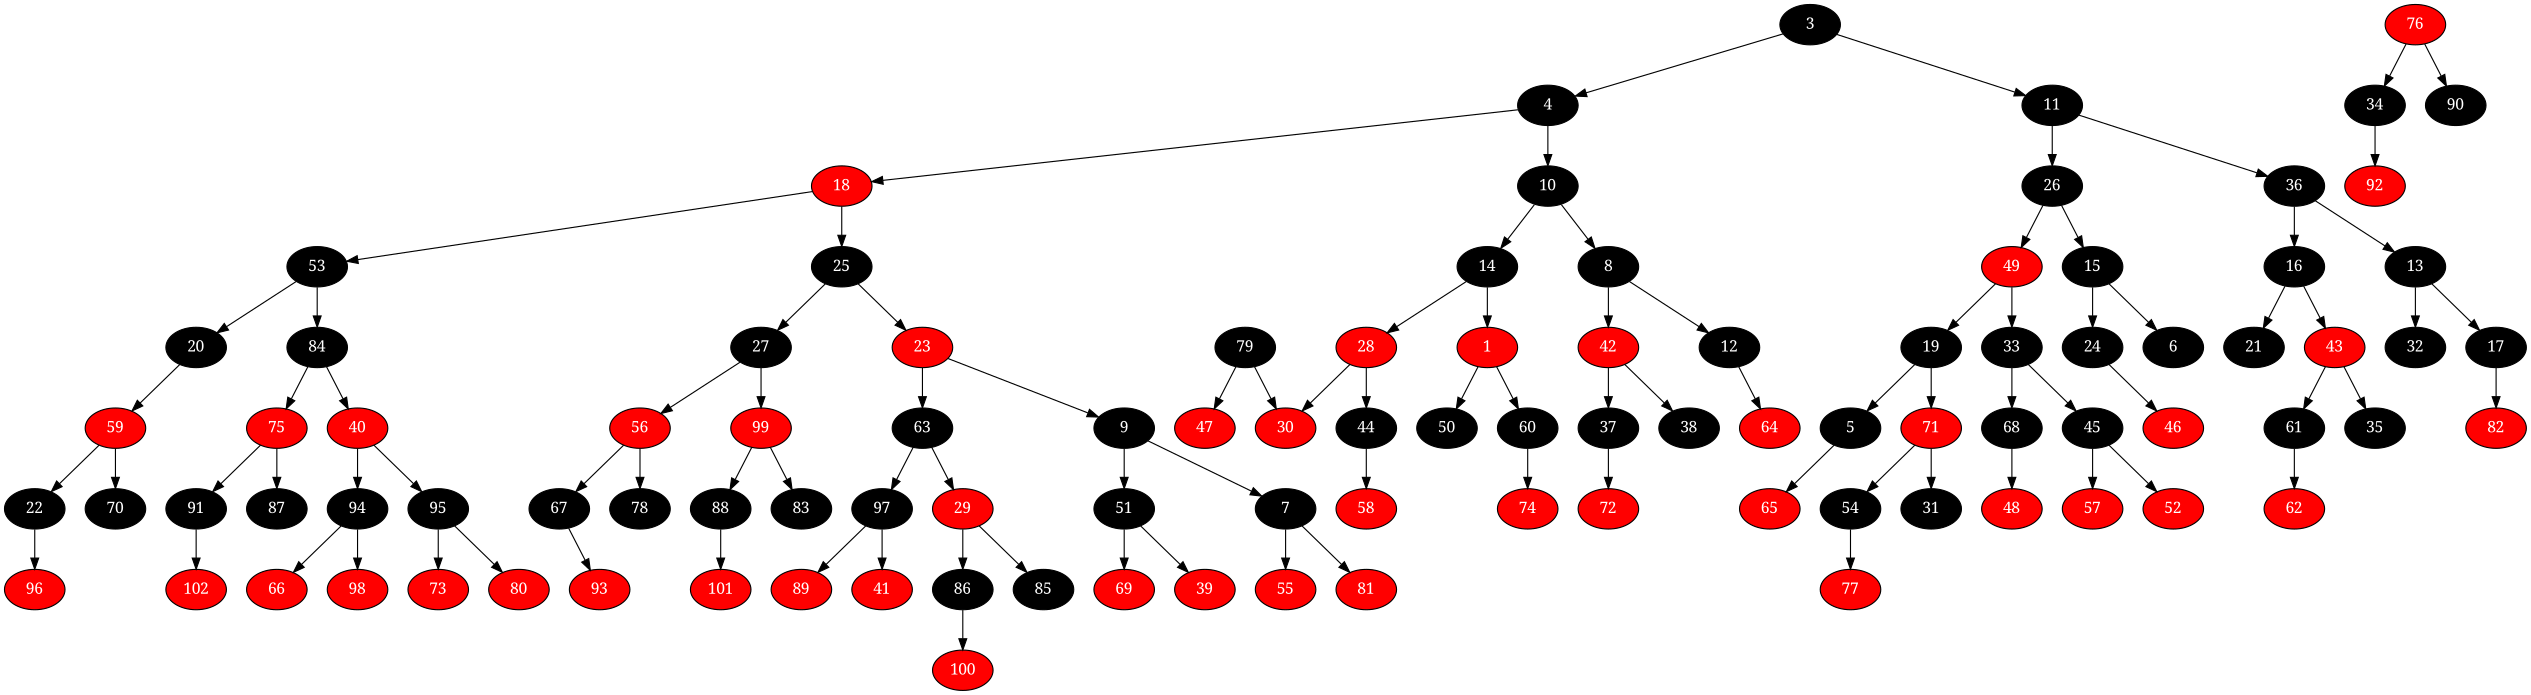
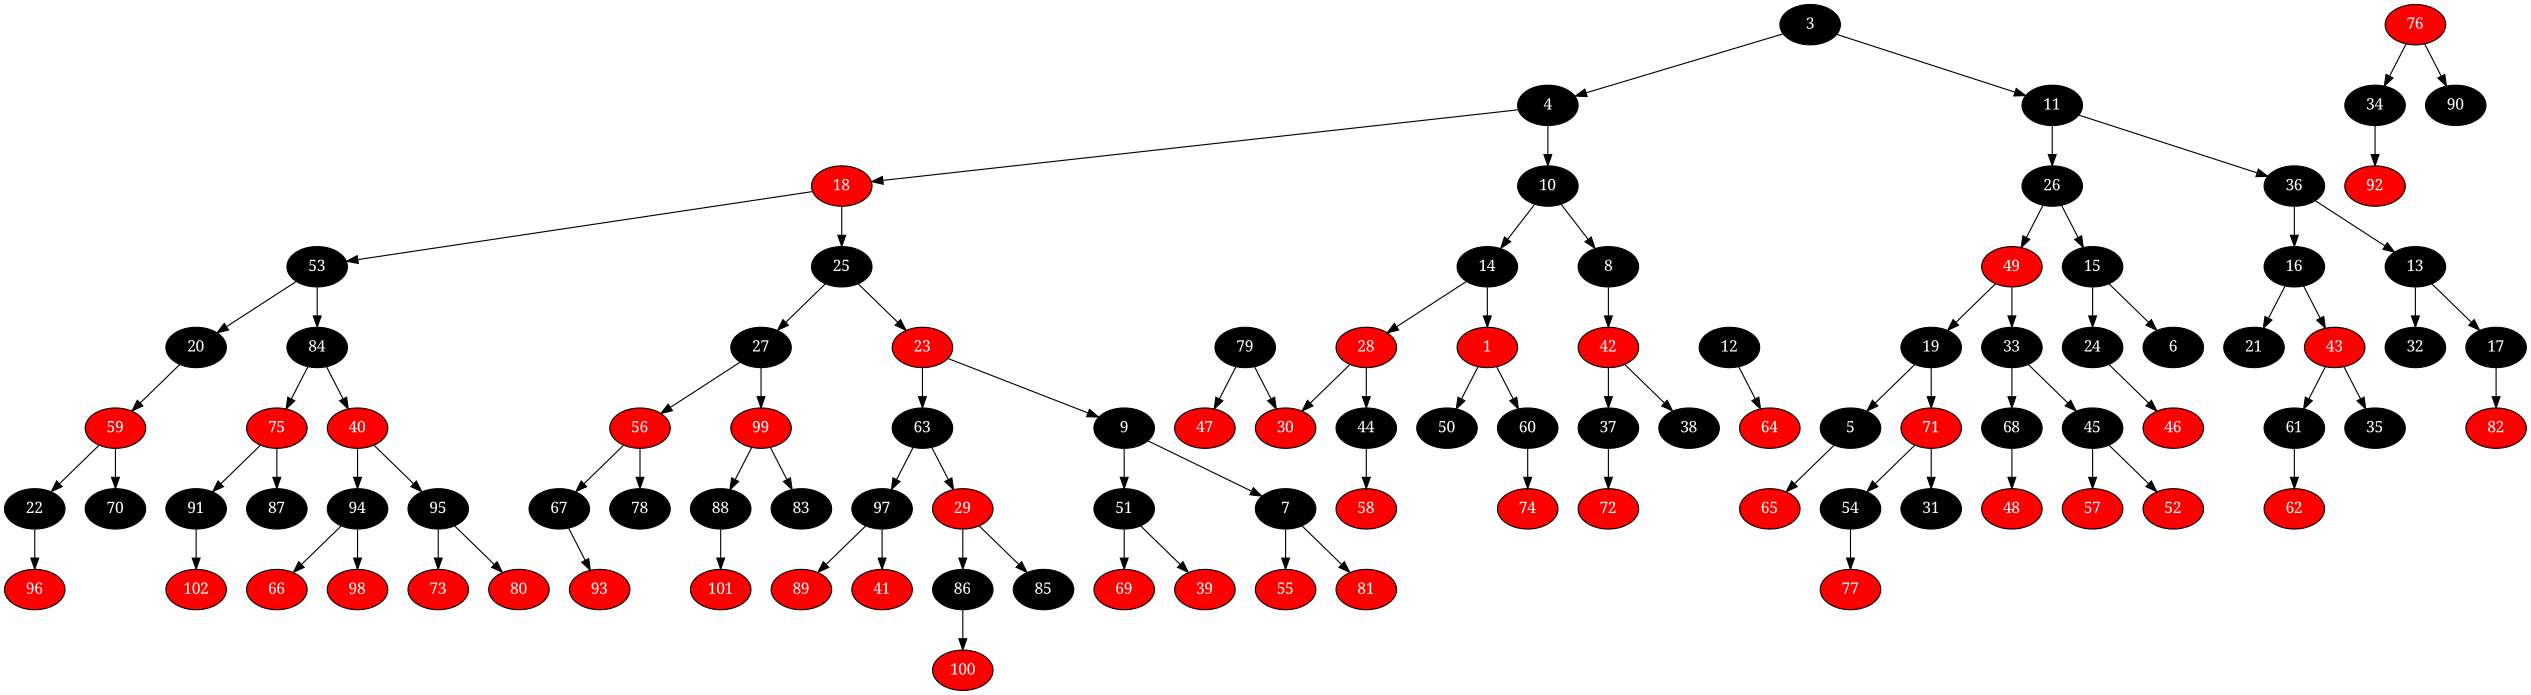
edge "8" -> "12": removed
